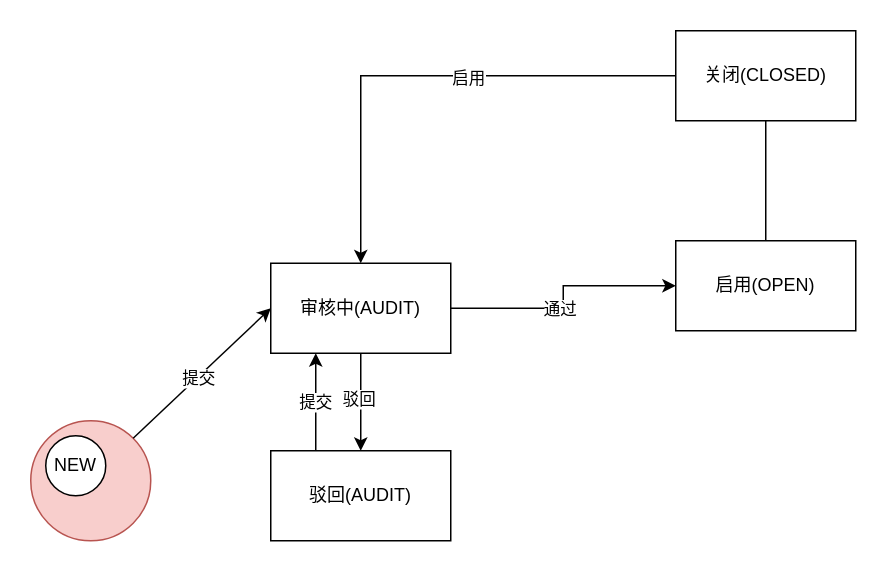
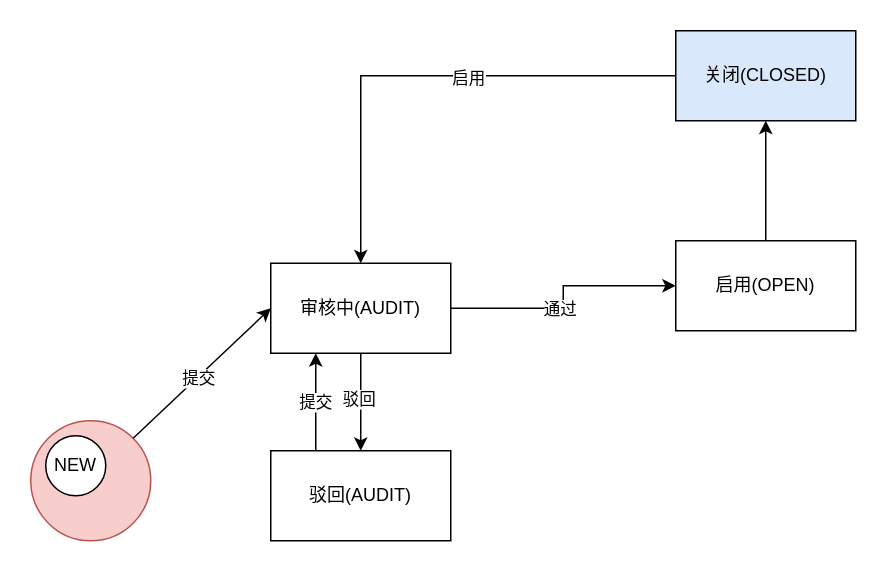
node "关闭(CLOSED)": fillcolor #ffffff -> #dae8fc
edge "关闭(CLOSED)" -- "启用(OPEN)": arrowhead none -> classic
